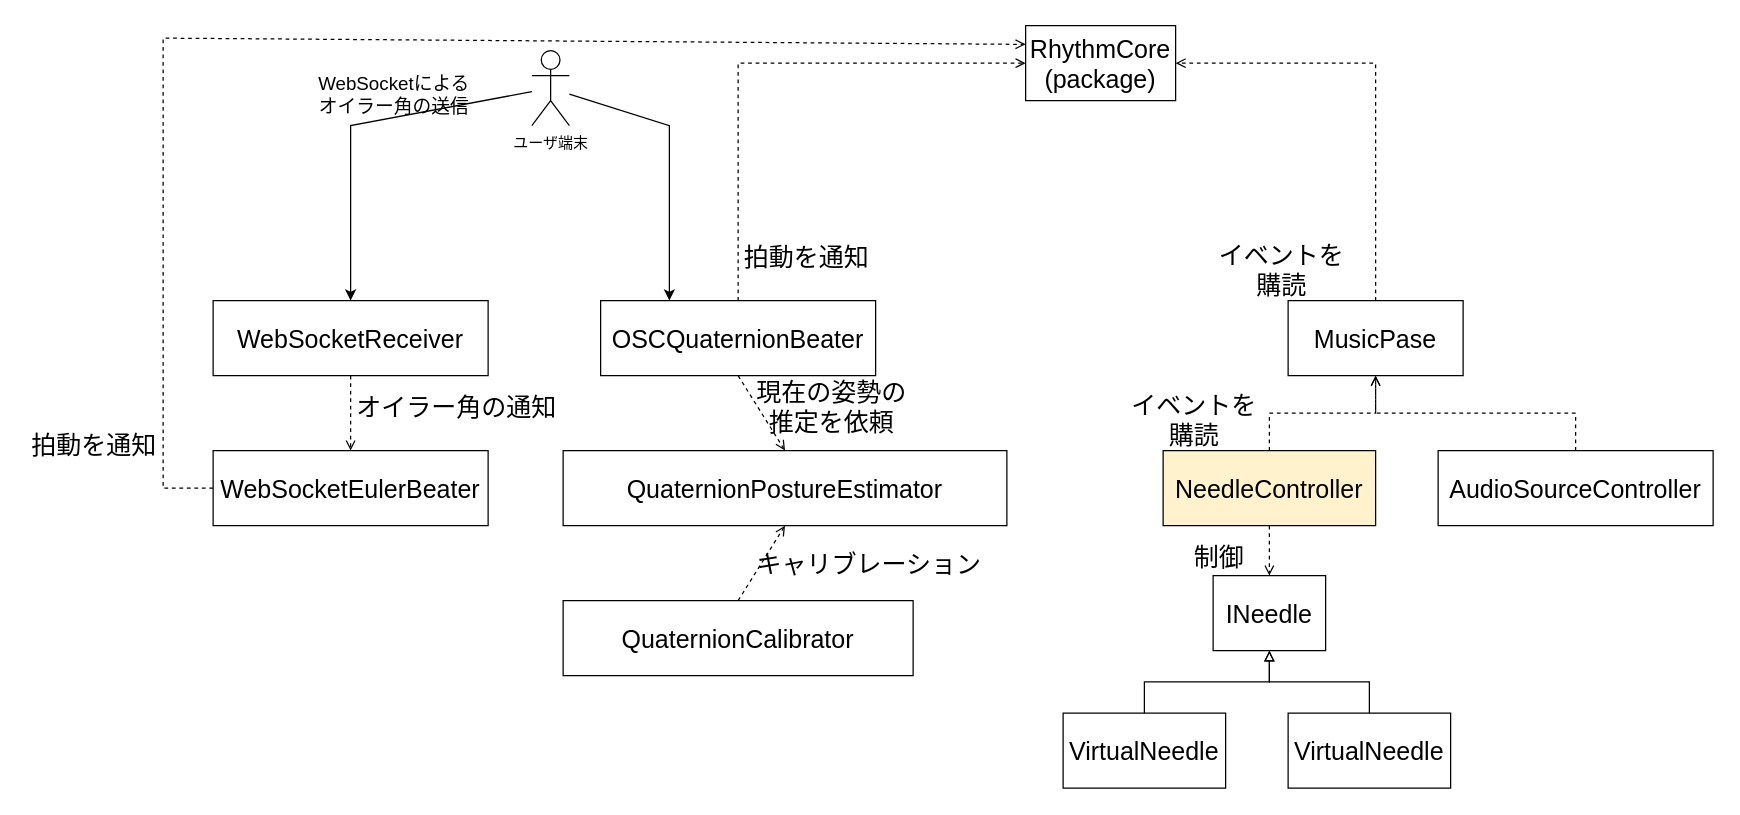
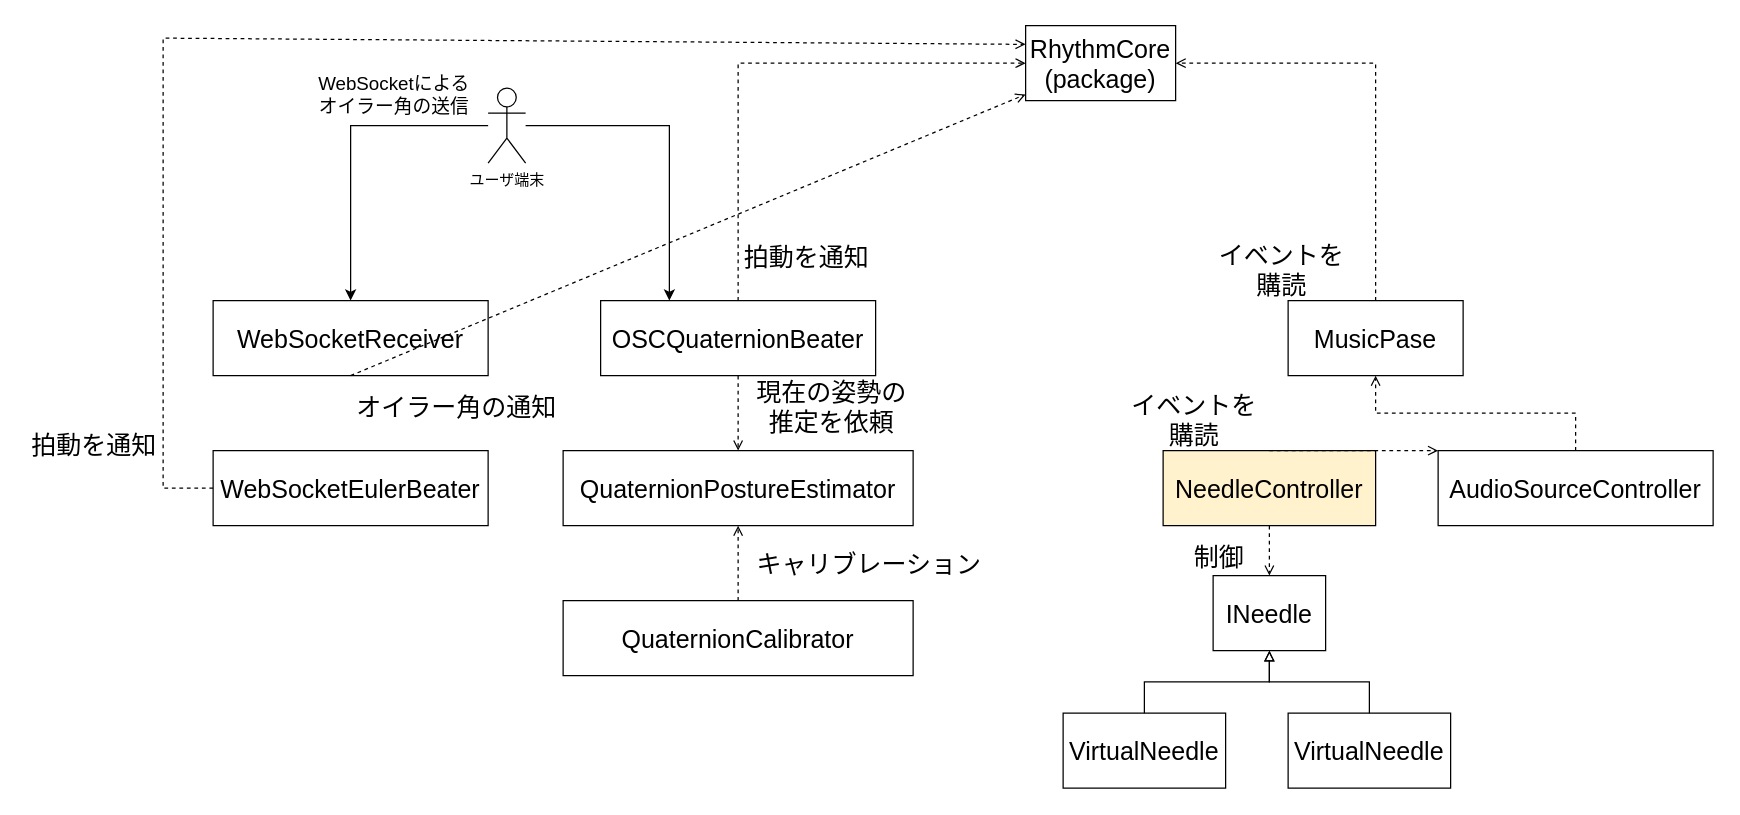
node "ユーザ端末": moved (551, 88) -> (507, 126)
edge "WebSocketReceiver" -> "WebSocketEulerBeater": now "WebSocketReceiver" -> "RhythmCore (package)"
edge "NeedleController" -> "MusicPase": now "NeedleController" -> "AudioSourceController"
node "QuaternionPostureEstimator": size 444x75 -> 350x75
